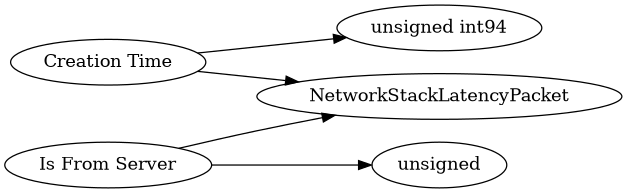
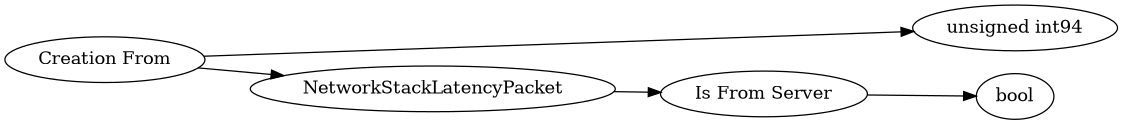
node "Creation Time": label "Creation Time" -> "Creation From"
edge "Is From Server" -> "NetworkStackLatencyPacket": reversed
node "unsigned": label "unsigned" -> "bool"
